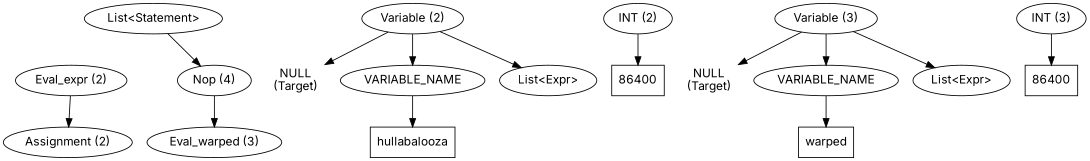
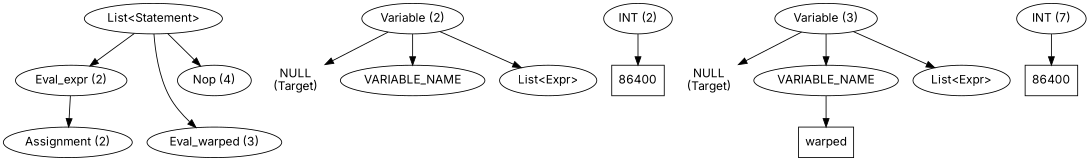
node "INT (3)": label "INT (3)" -> "INT (7)"
edge "List<Statement>" -> "Eval_expr (2)": added
edge "Nop (4)" -> "Eval_warped (3)": now "List<Statement>" -> "Eval_warped (3)"
node "hullabalooza": removed
